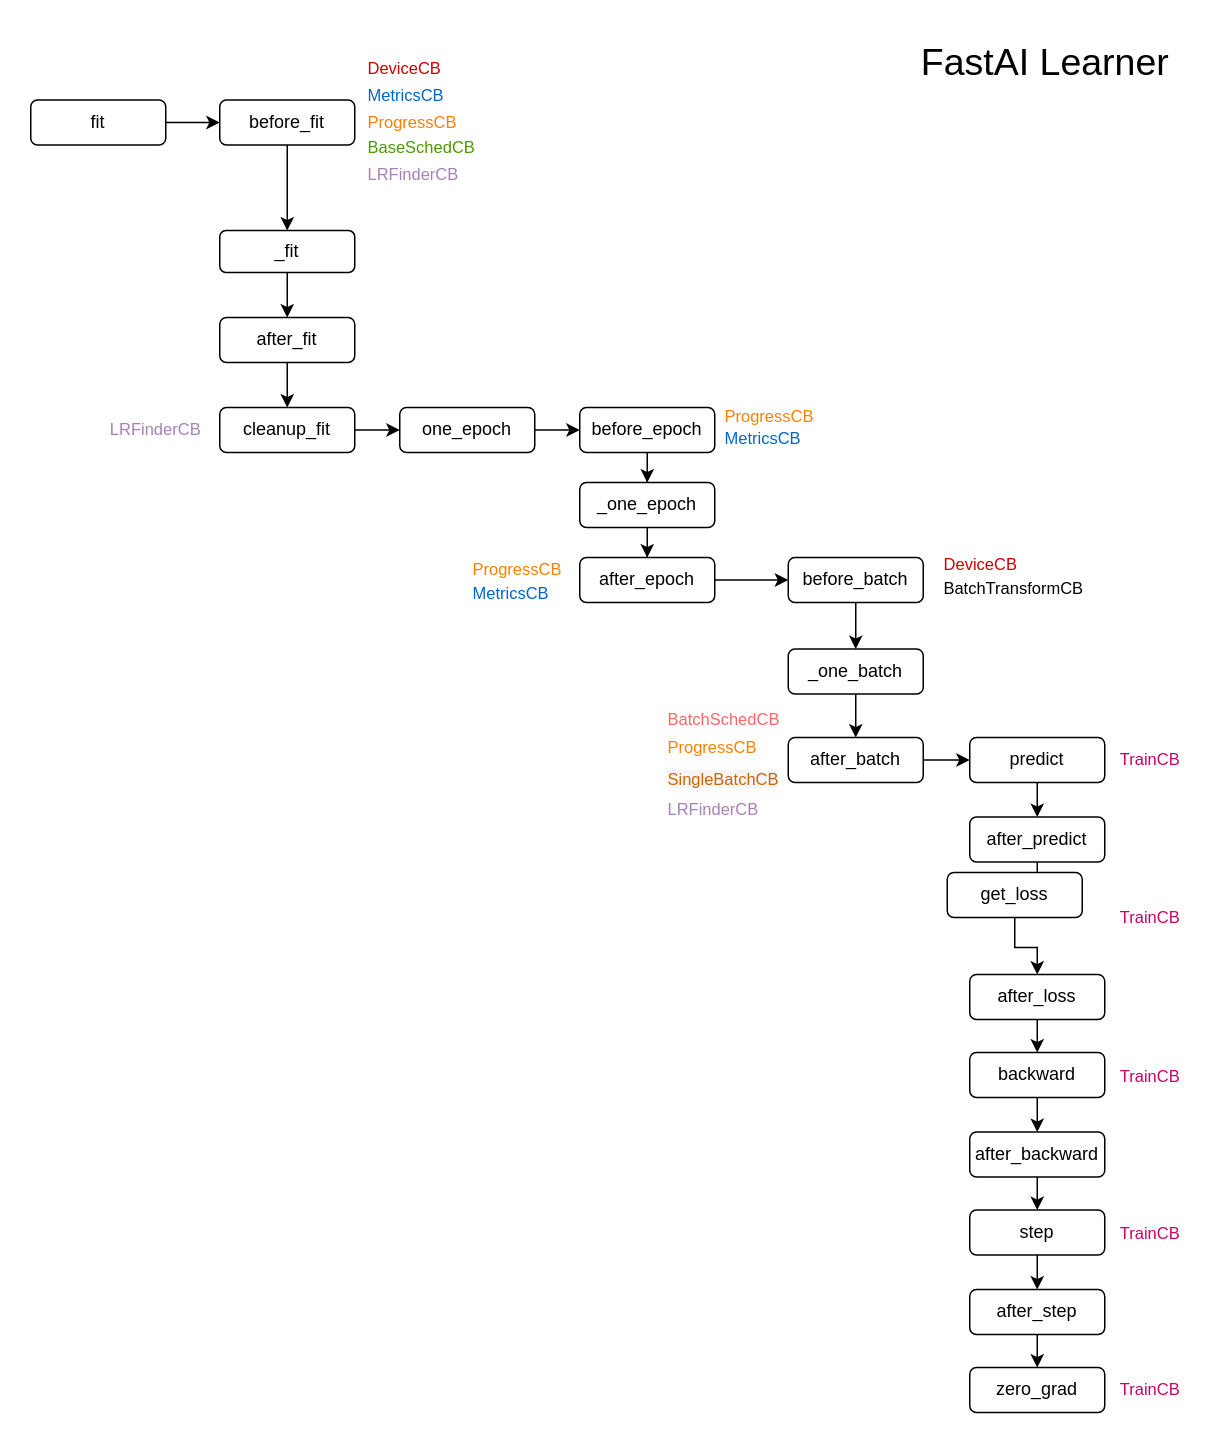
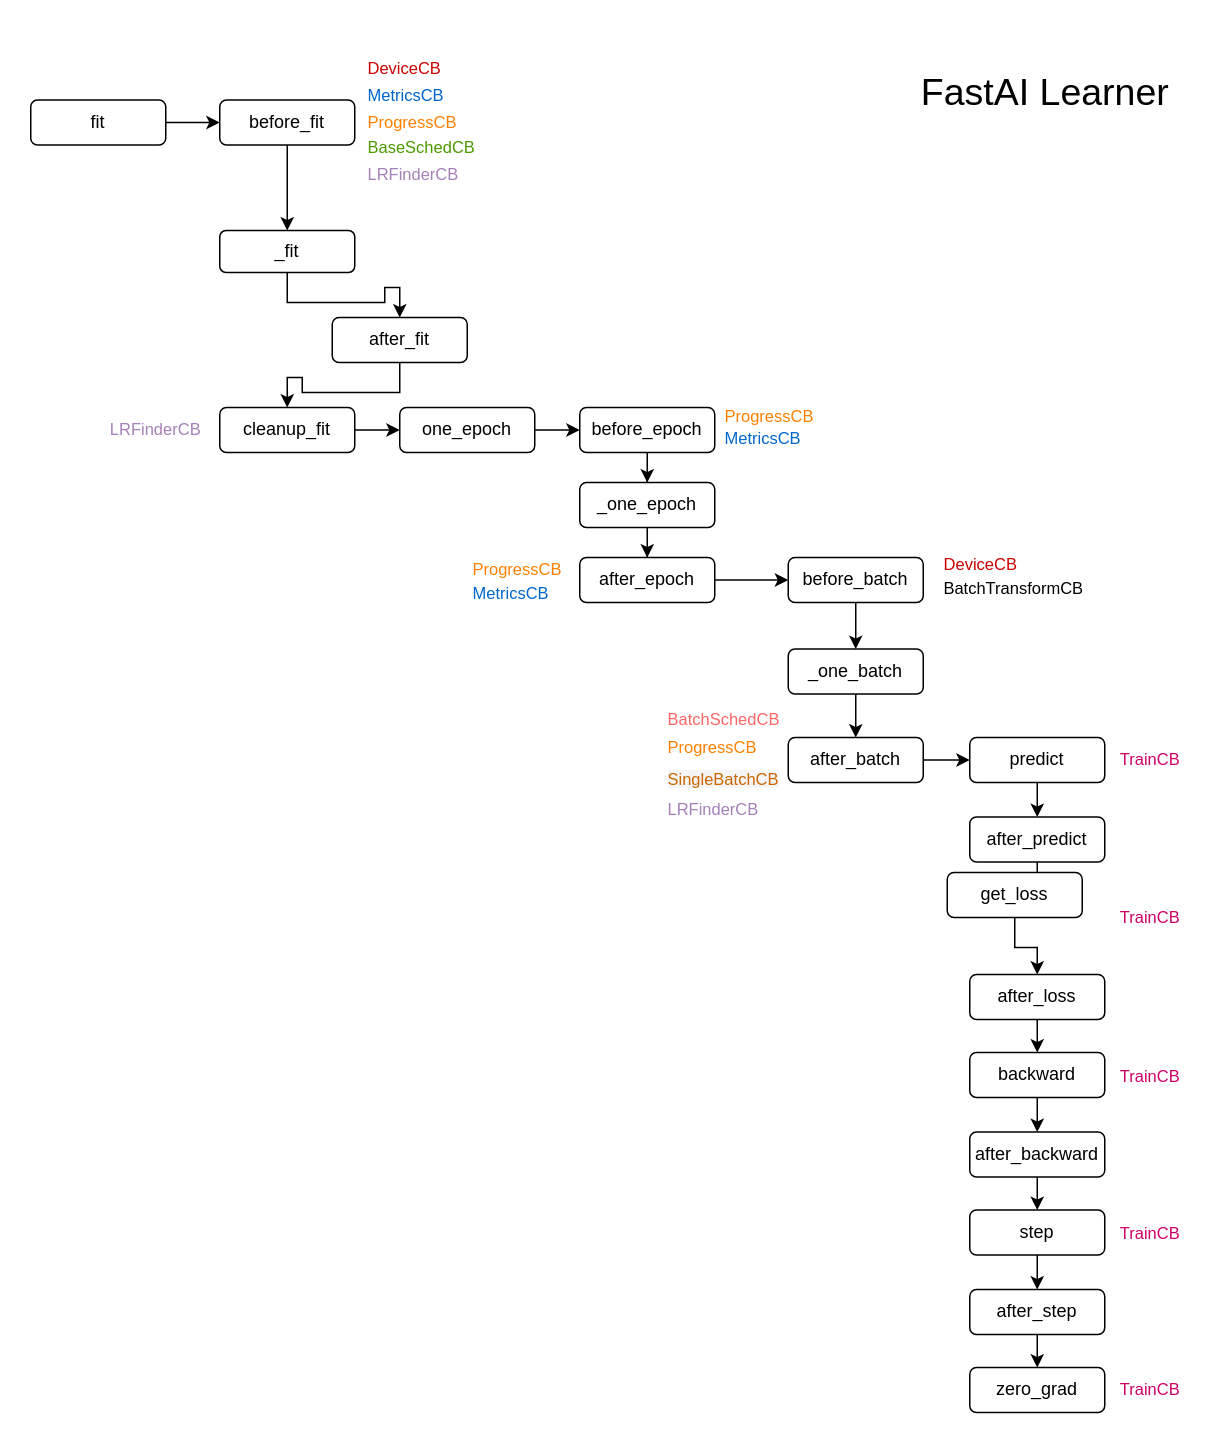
node "FastAI Learner": moved (1045, 61) -> (1045, 91)
node "after_fit": moved (287, 340) -> (400, 340)
